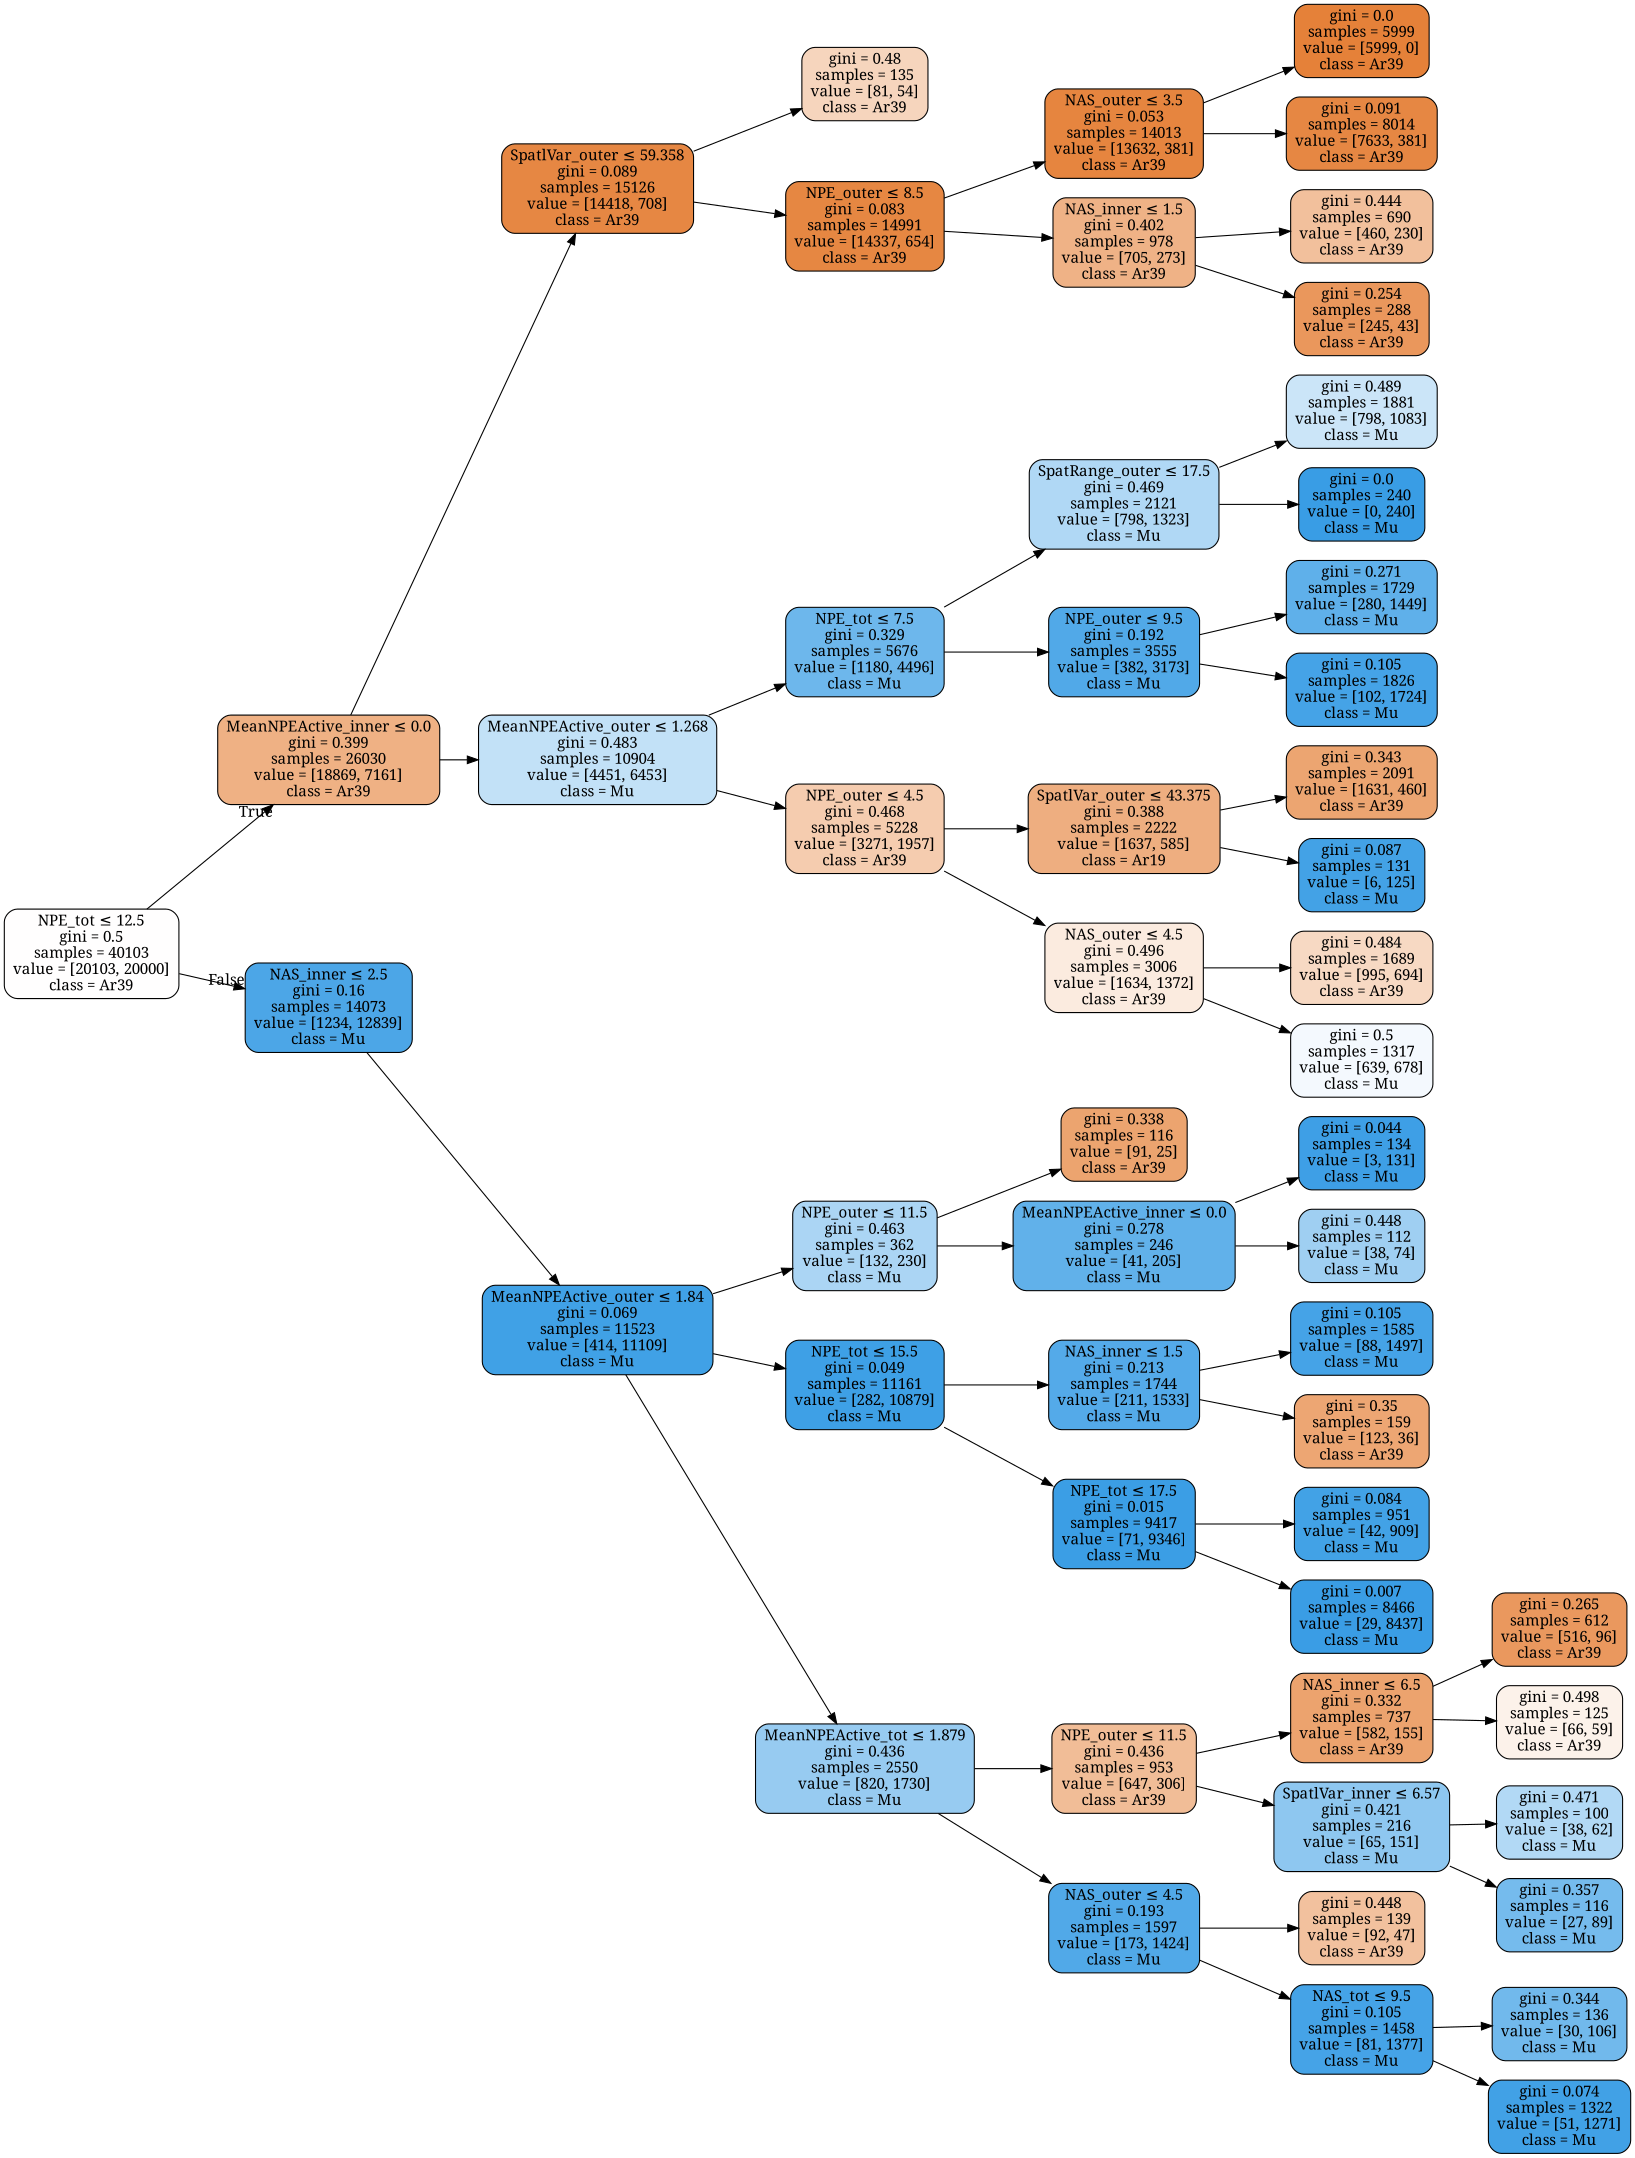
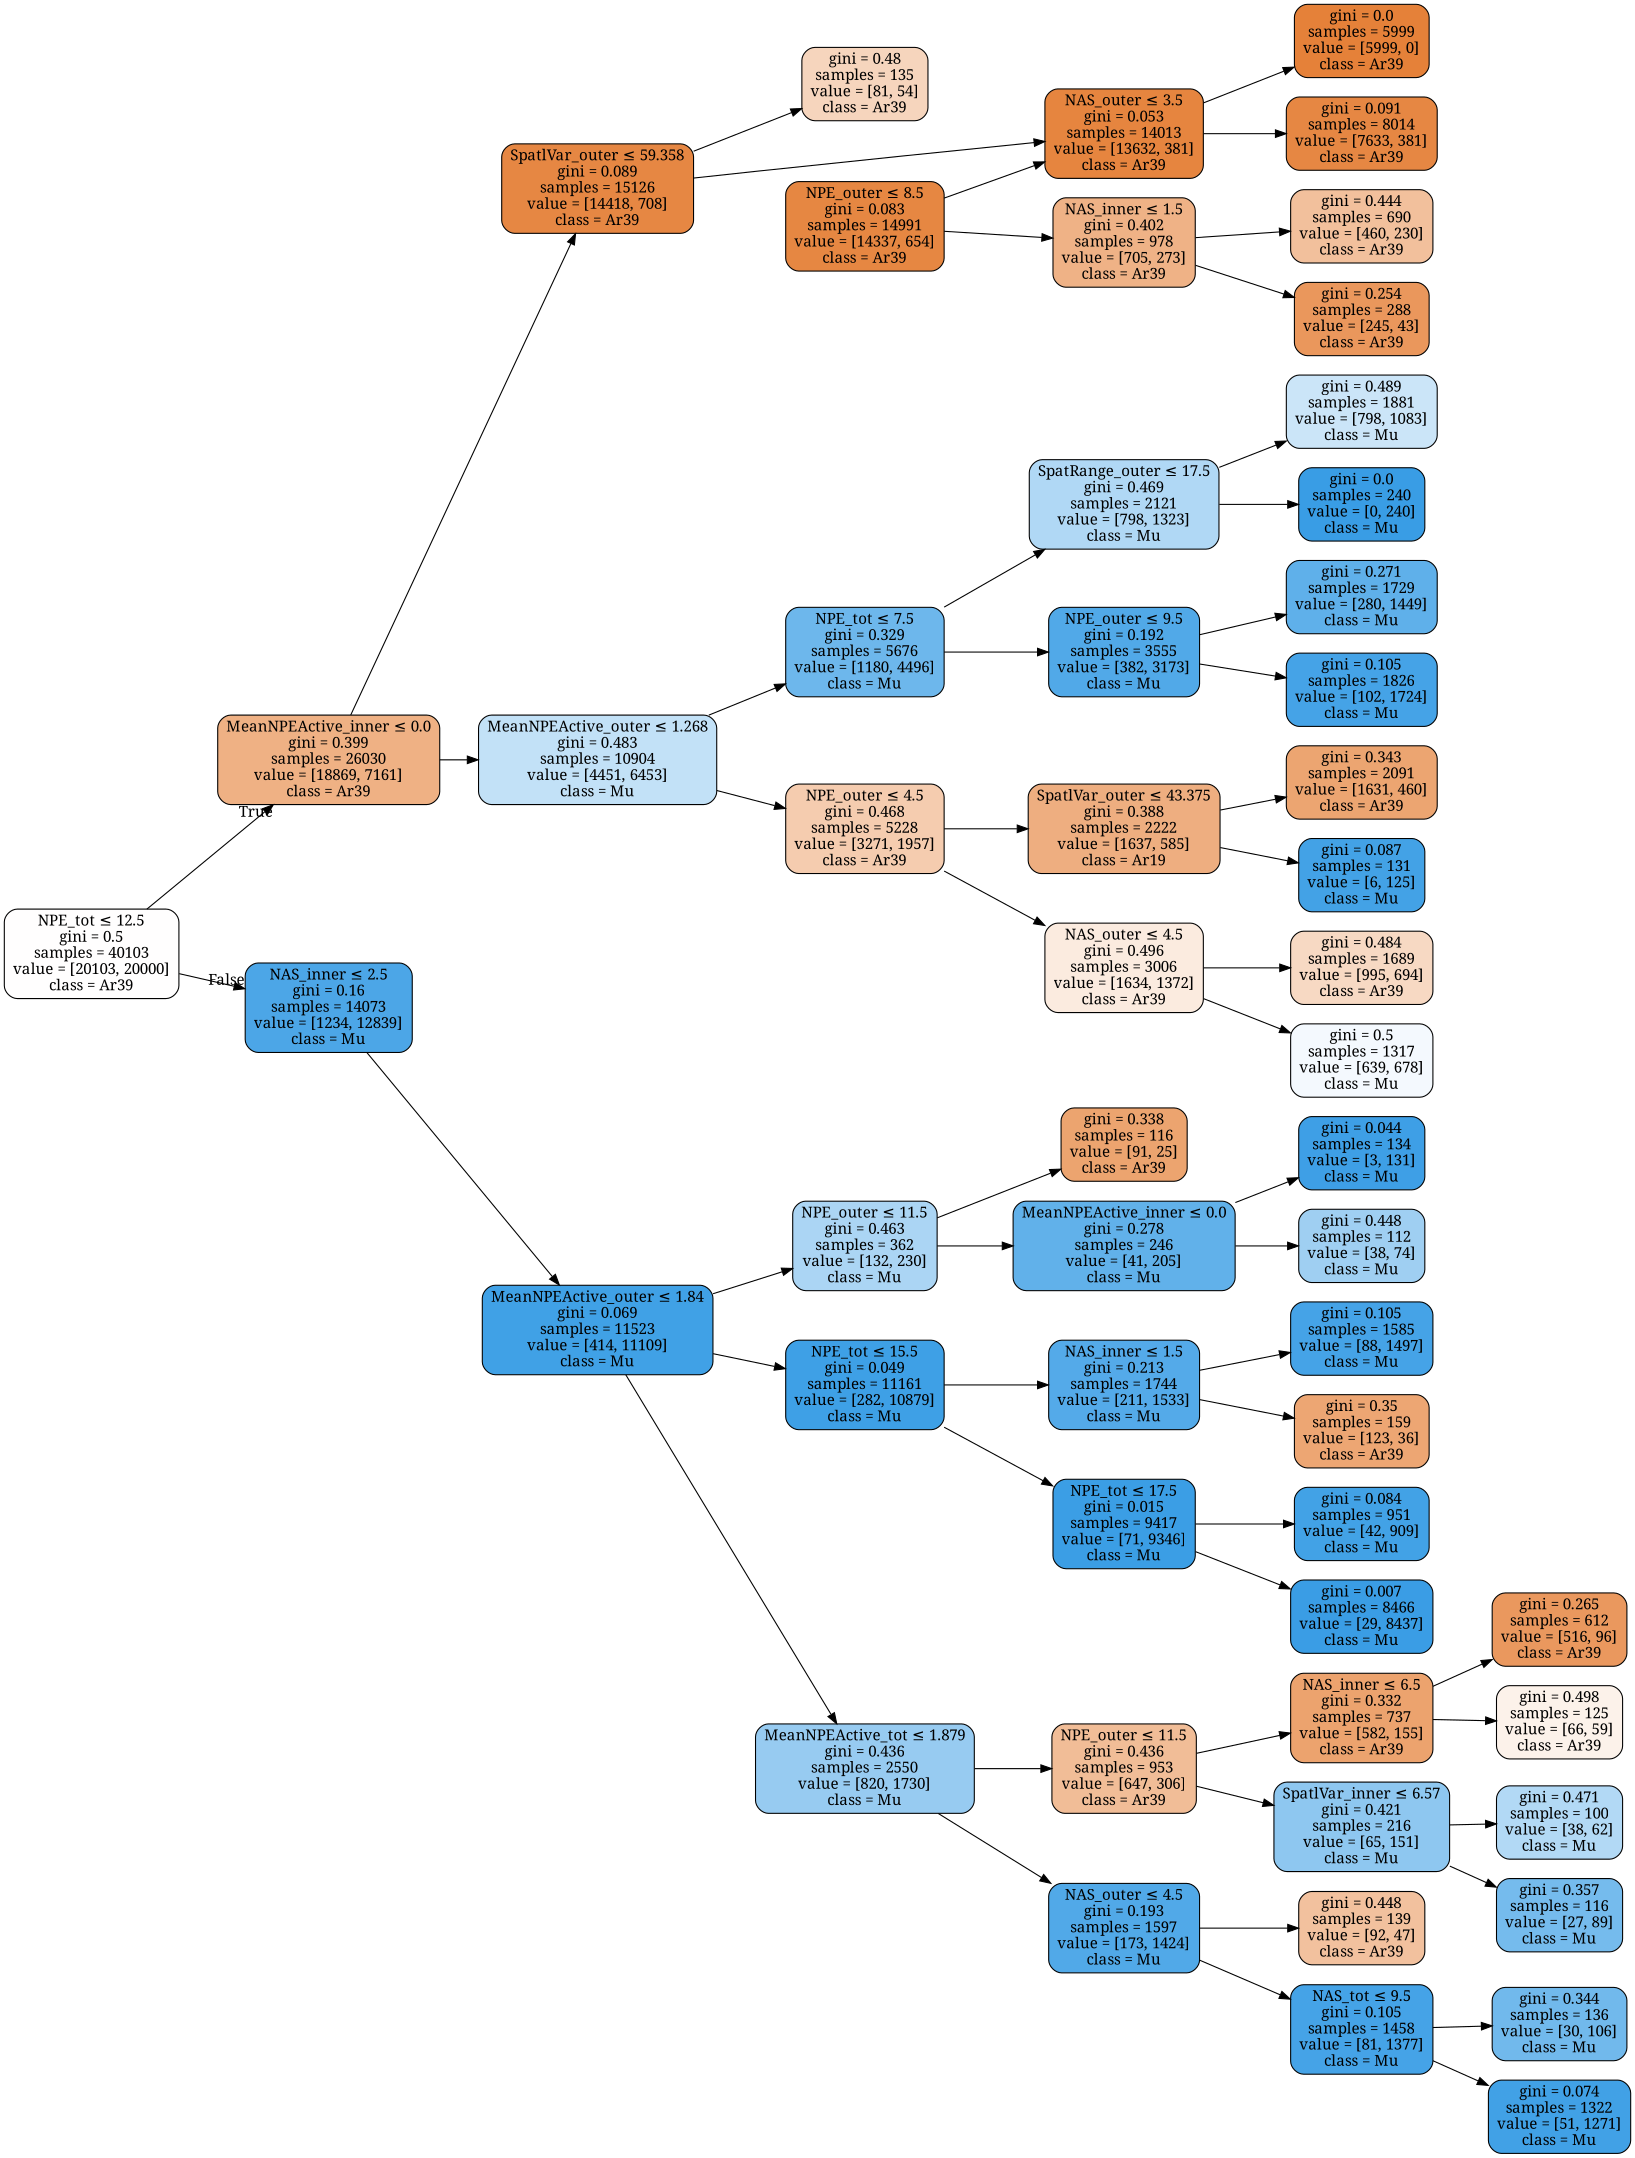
edge "SpatlVar_outer ≤ 59.358" -> "NPE_outer ≤ 8.5": now "SpatlVar_outer ≤ 59.358" -> "NAS_outer ≤ 3.5"
